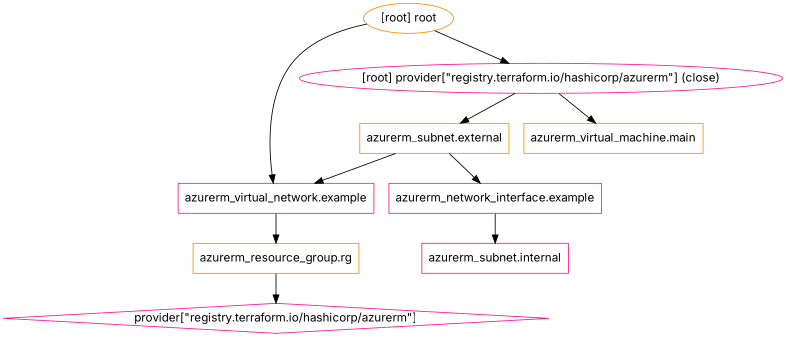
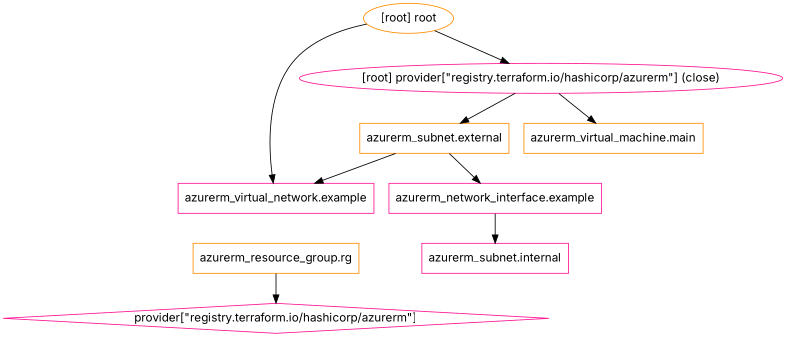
edge "azurerm_virtual_network.example" -> "azurerm_resource_group.rg": removed
